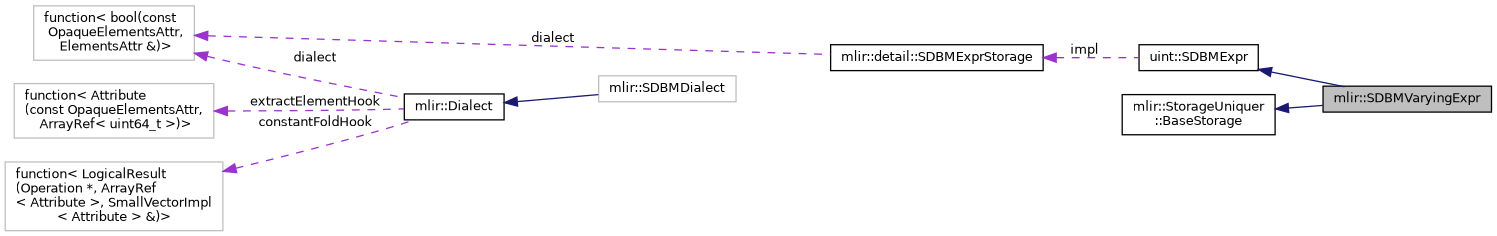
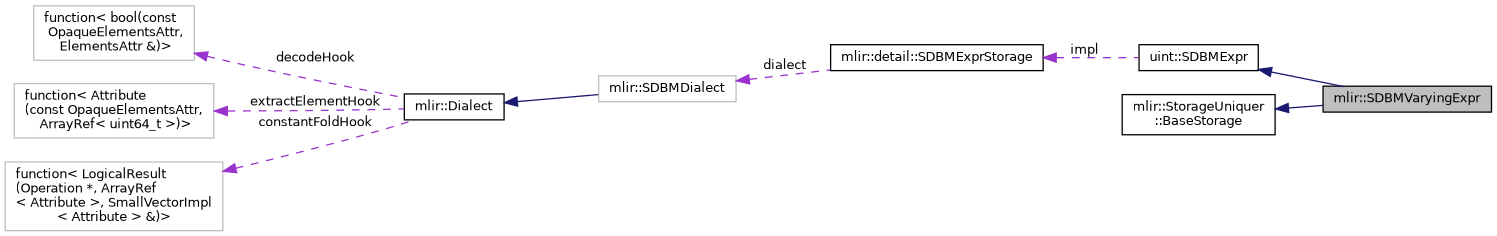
edge "mlir::detail::SDBMExprStorage" -> "function< bool(const OpaqueElementsAttr, ElementsAttr &)>": now "mlir::detail::SDBMExprStorage" -> "mlir::SDBMDialect"
edge "mlir::Dialect" -> "function< bool(const OpaqueElementsAttr, ElementsAttr &)>": label " dialect" -> " decodeHook"
